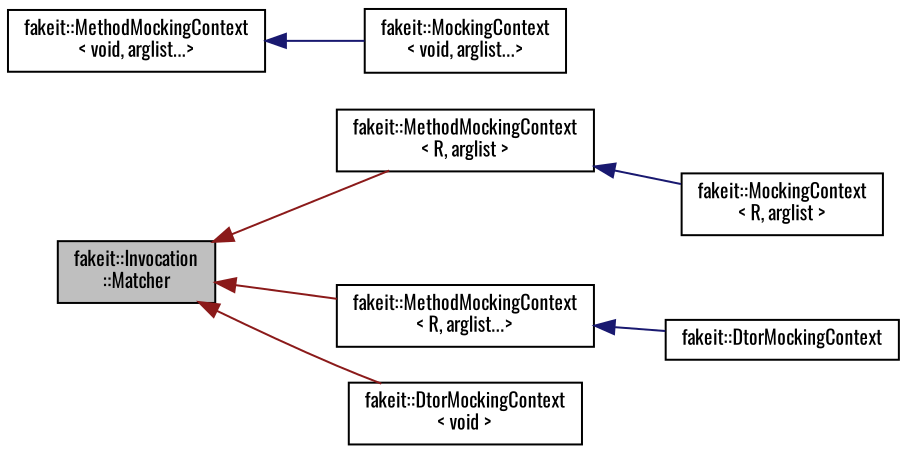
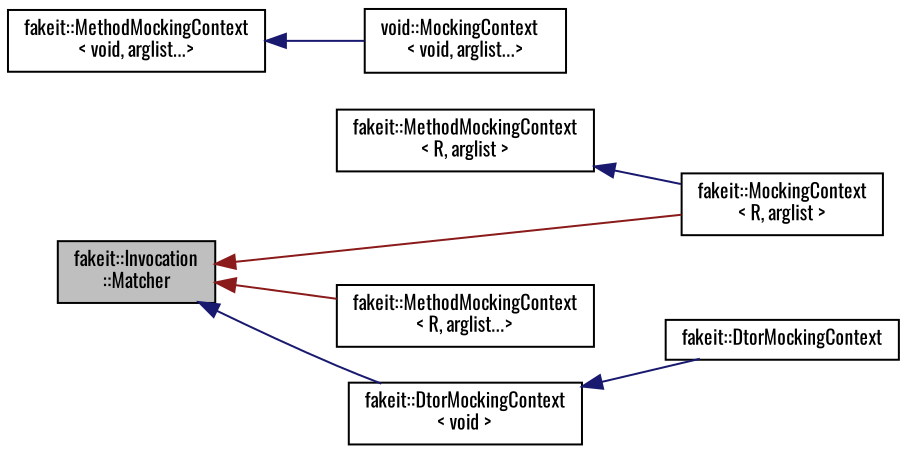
node "fakeit::MockingContext < void, arglist...>": label "fakeit::MockingContext < void, arglist...>" -> "void::MockingContext < void, arglist...>"
edge "fakeit::MethodMockingContext < R, arglist >" -> "fakeit::Invocation ::Matcher": now "fakeit::MockingContext < R, arglist >" -> "fakeit::Invocation ::Matcher"
edge "fakeit::DtorMockingContext" -> "fakeit::MethodMockingContext < R, arglist...>": now "fakeit::DtorMockingContext" -> "fakeit::DtorMockingContext < void >"
edge "fakeit::DtorMockingContext < void >" -> "fakeit::Invocation ::Matcher": color firebrick4 -> midnightblue
